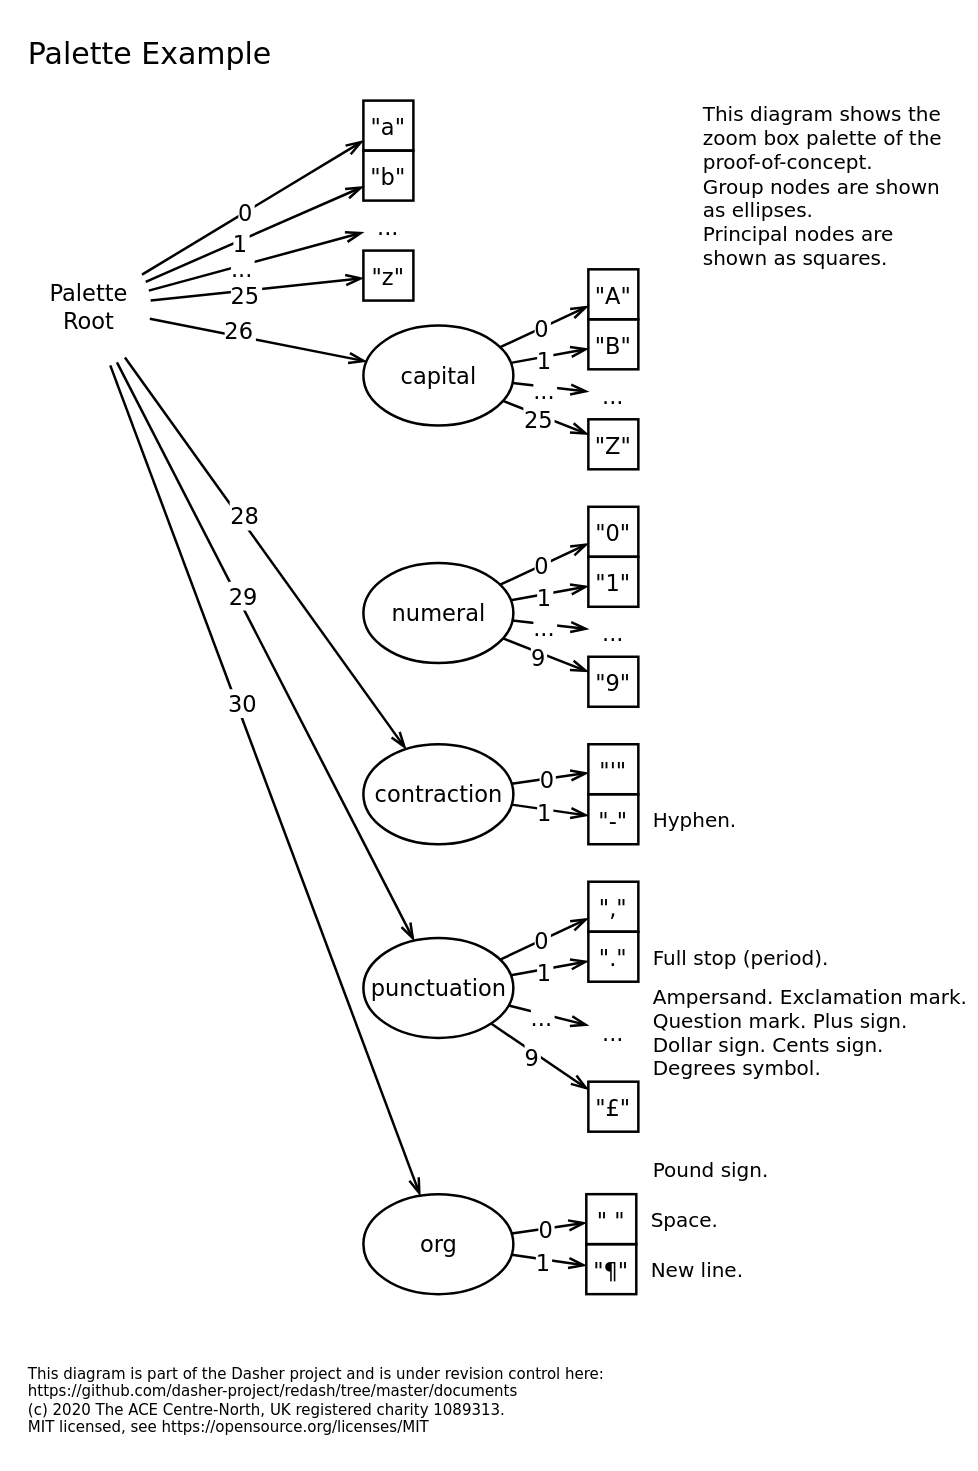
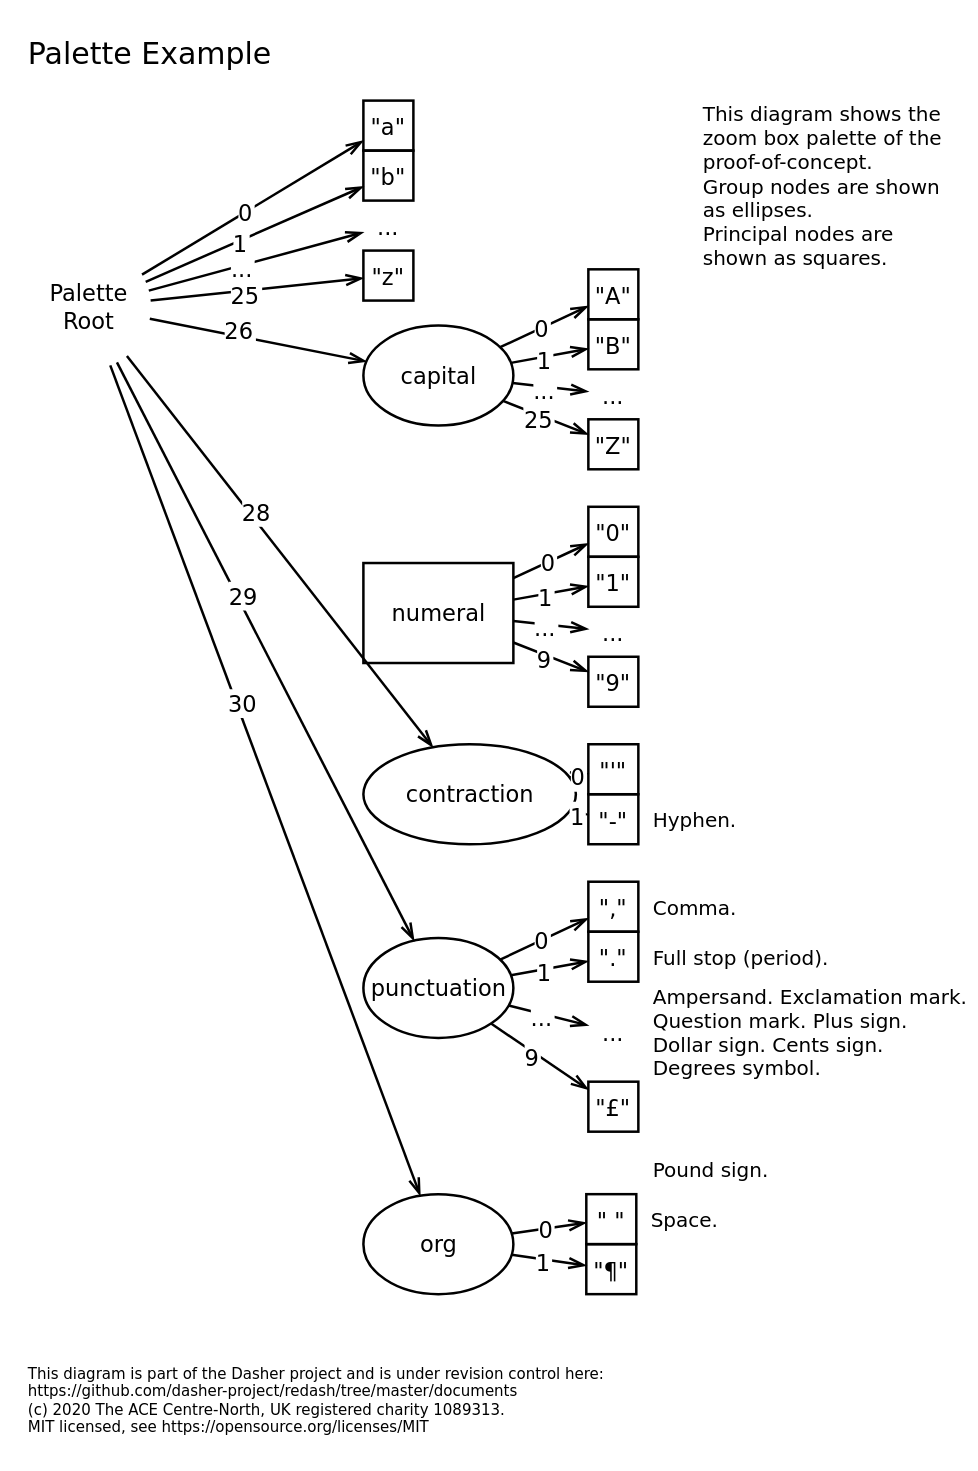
node "numeral": shape ellipse -> rectangle
node "contraction": size 150x100 -> 213x100
node "Comma.": added
node "New line.": removed
